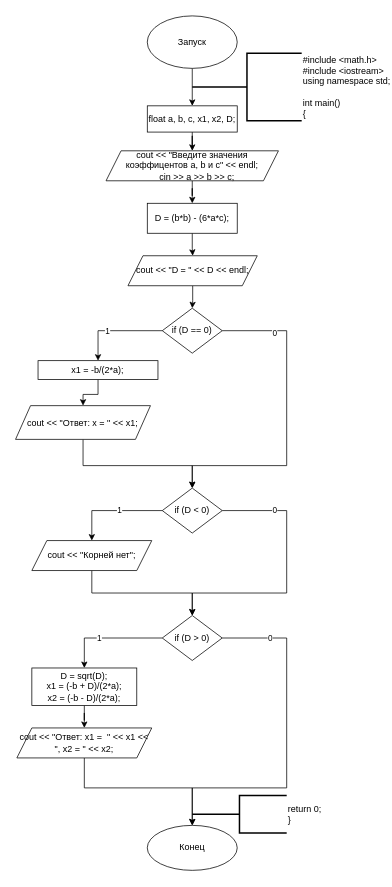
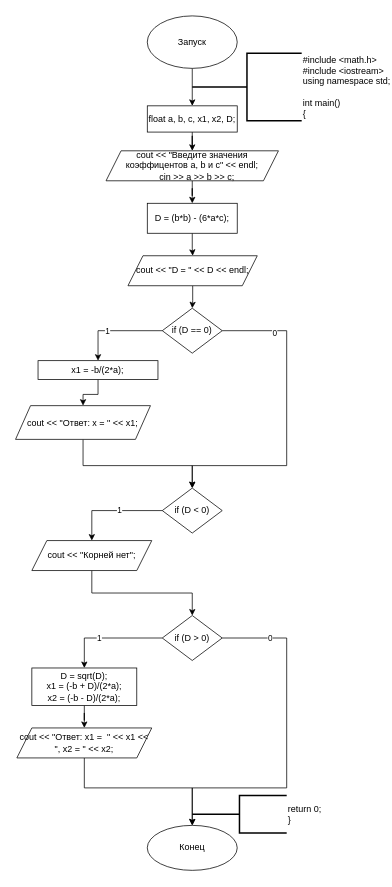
edge "if (D < 0)" -> "if (D > 0)": removed, label "0"
